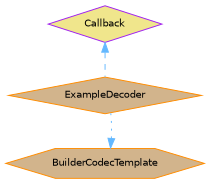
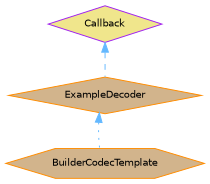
edge "ExampleDecoder" -> "BuilderCodecTemplate": reversed
